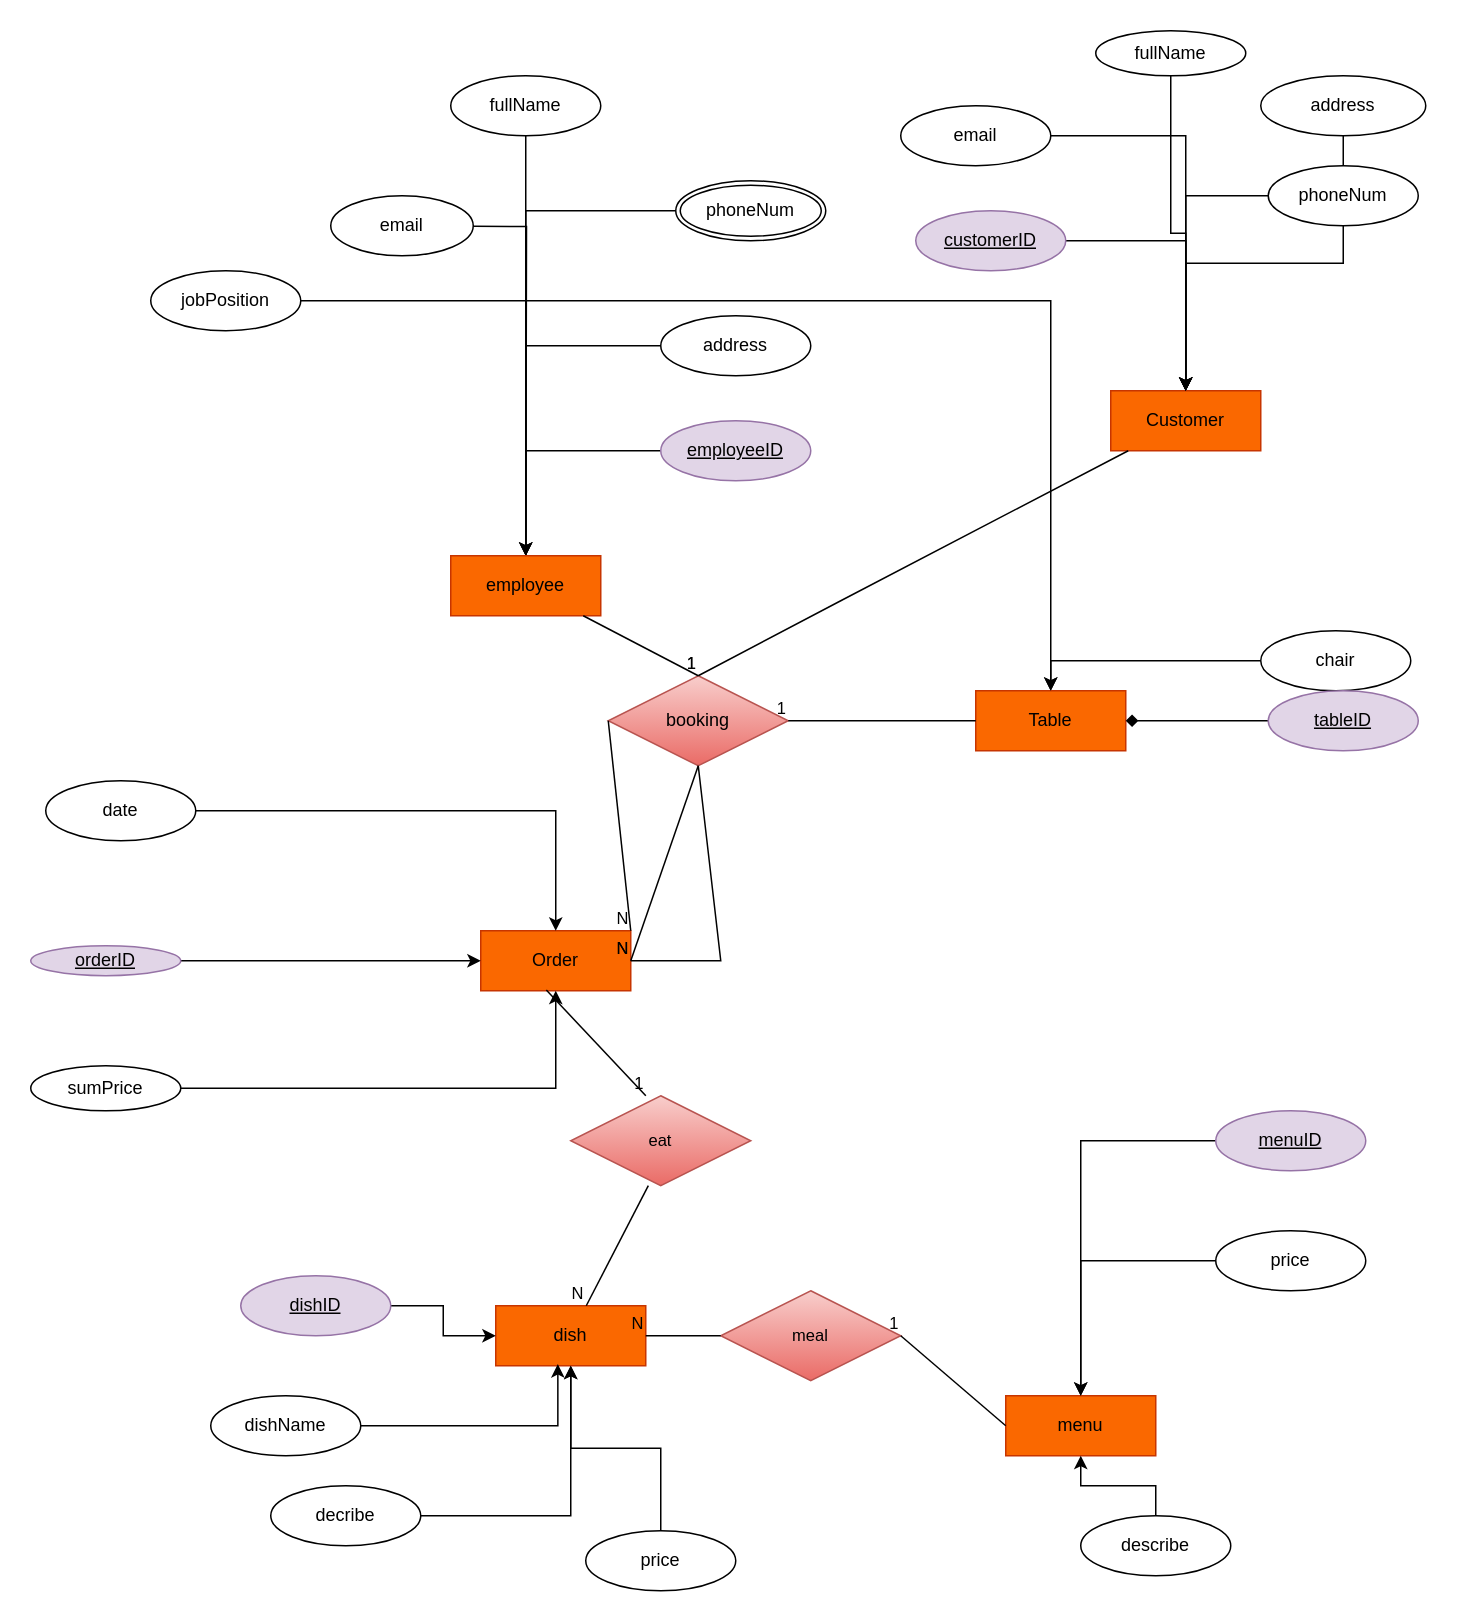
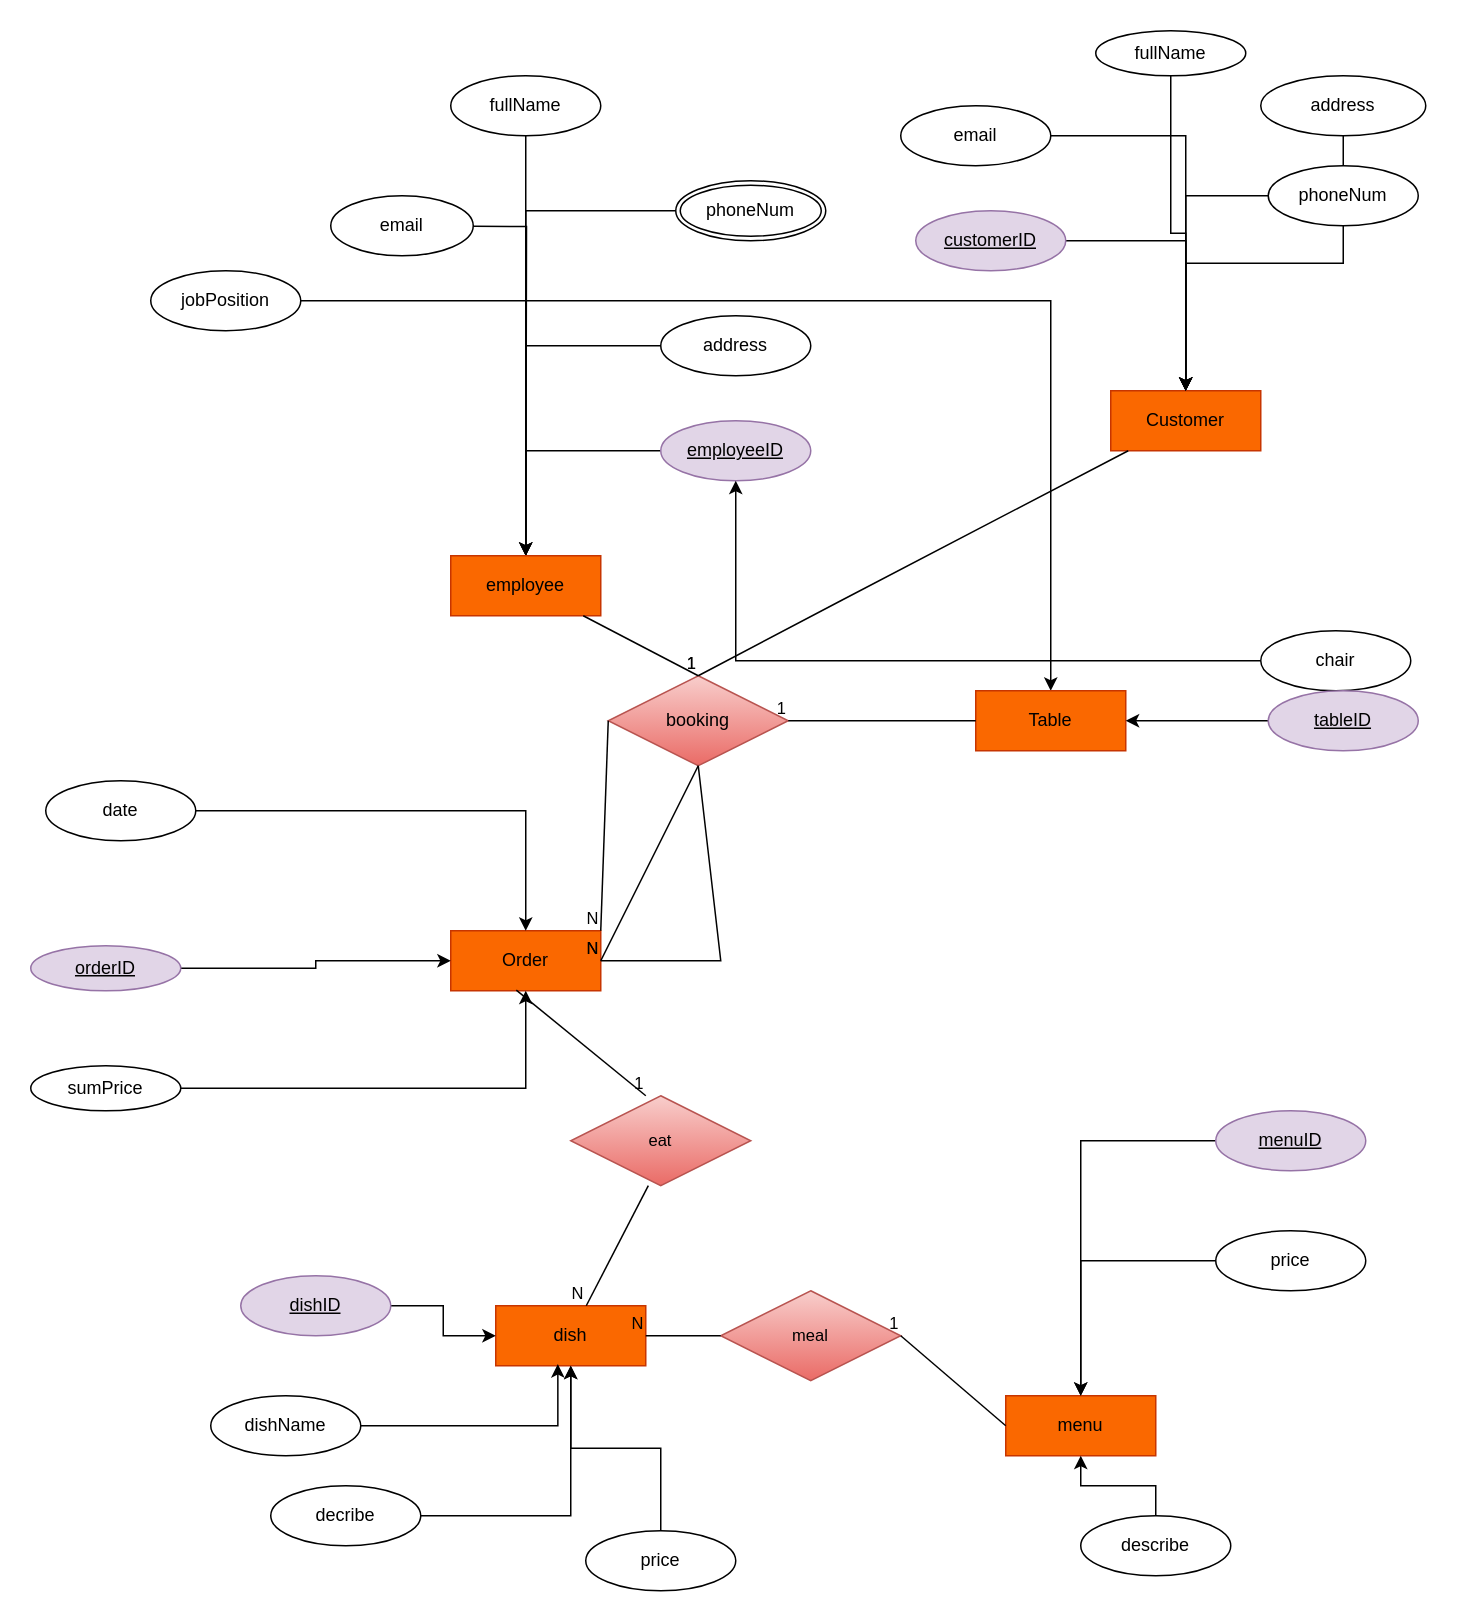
edge "chair" -> "Table": now "chair" -> "employeeID"
edge "tableID" -> "Table": arrowhead diamond -> classic
node "orderID": size 150x30 -> 150x45
node "Order": moved (556, 961) -> (526, 961)
